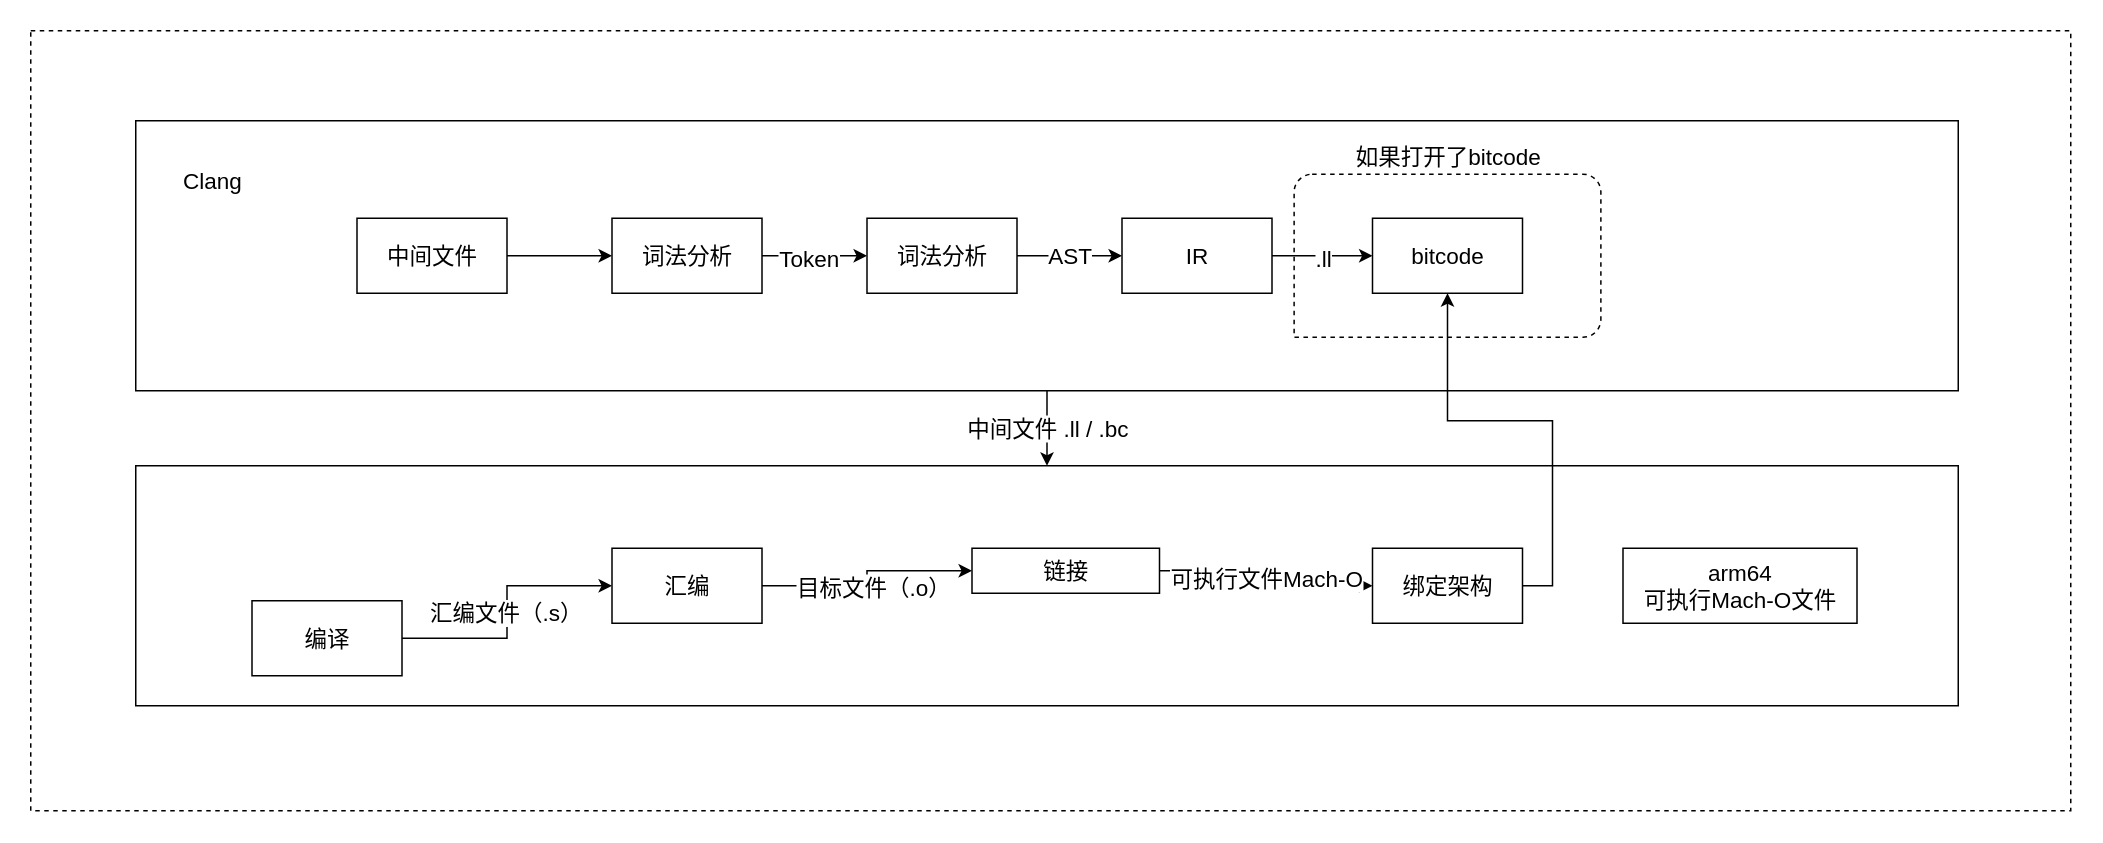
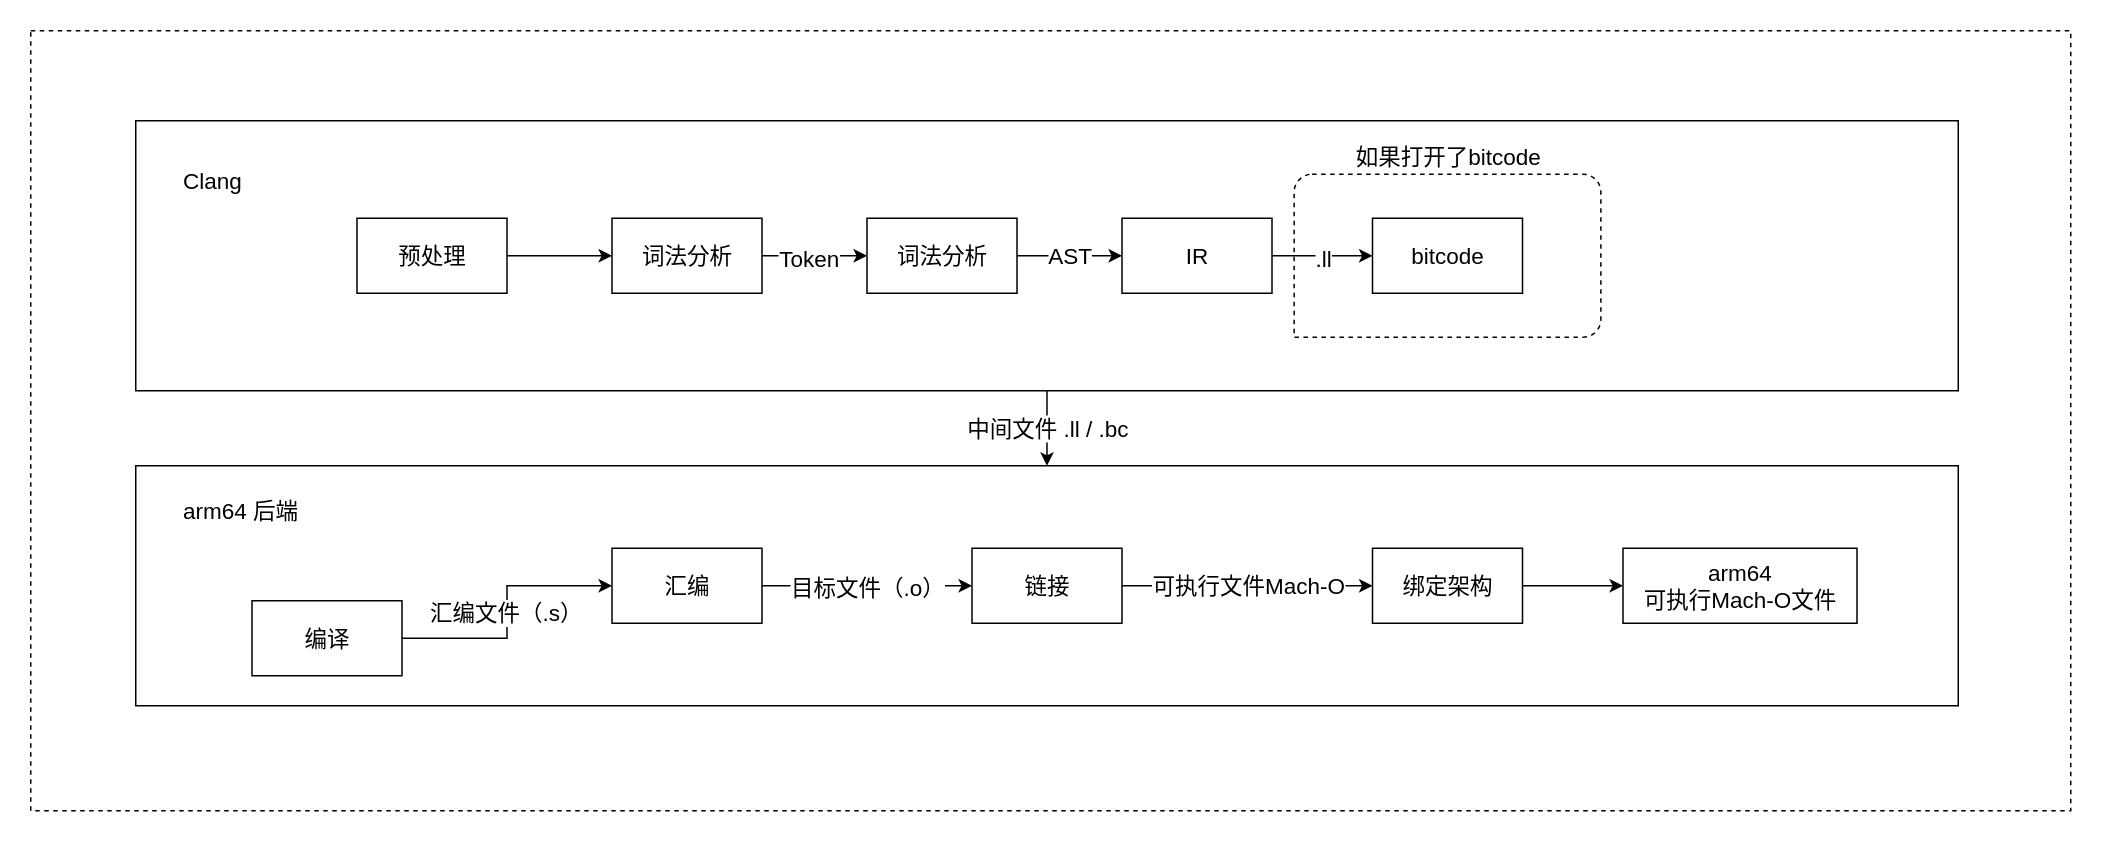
node "中间文件": label "中间文件" -> "预处理"
edge "绑定架构" -> "bitcode": now "绑定架构" -> "arm64 可执行Mach-O文件"
node "arm64 后端": added
node "链接": size 188x45 -> 150x75
